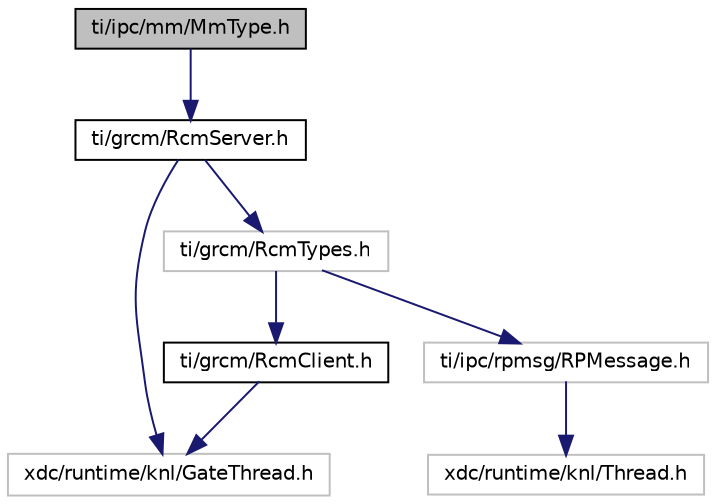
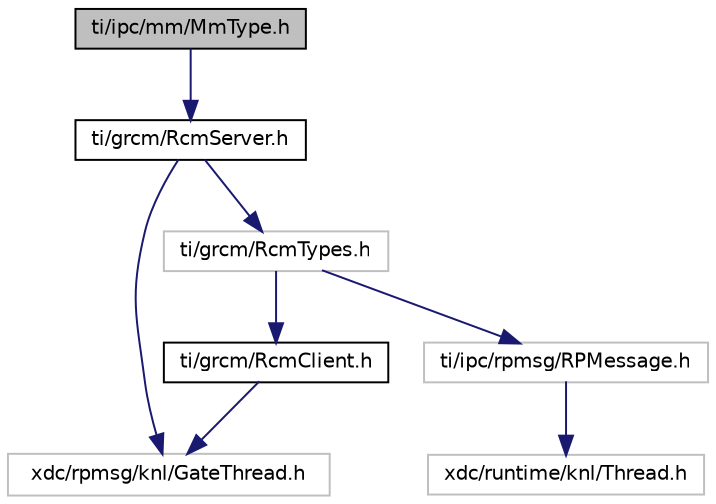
node "xdc/runtime/knl/GateThread.h": label "xdc/runtime/knl/GateThread.h" -> "xdc/rpmsg/knl/GateThread.h"
